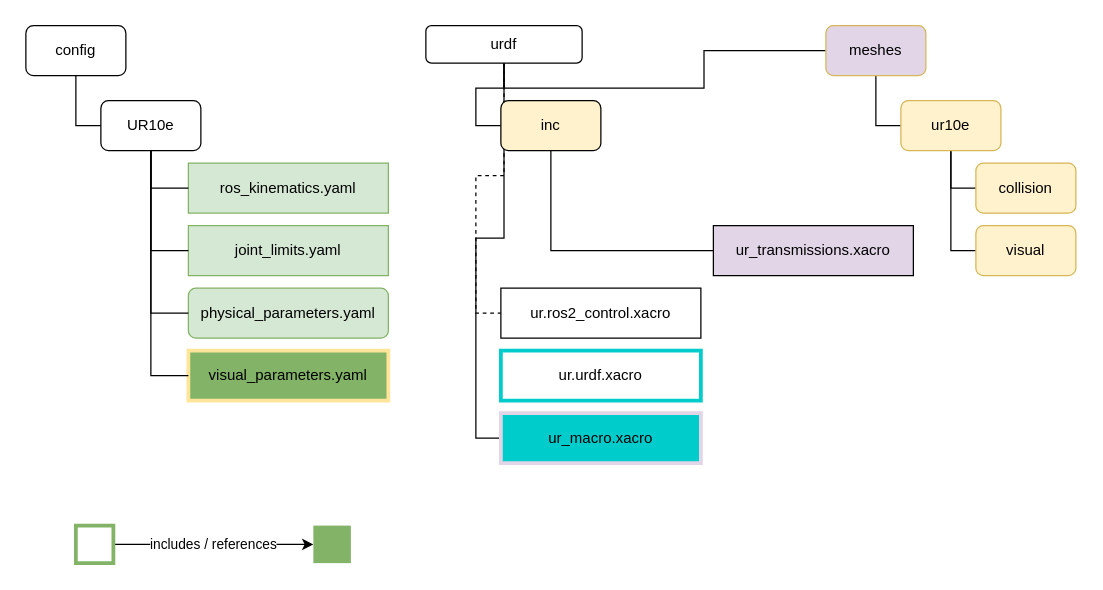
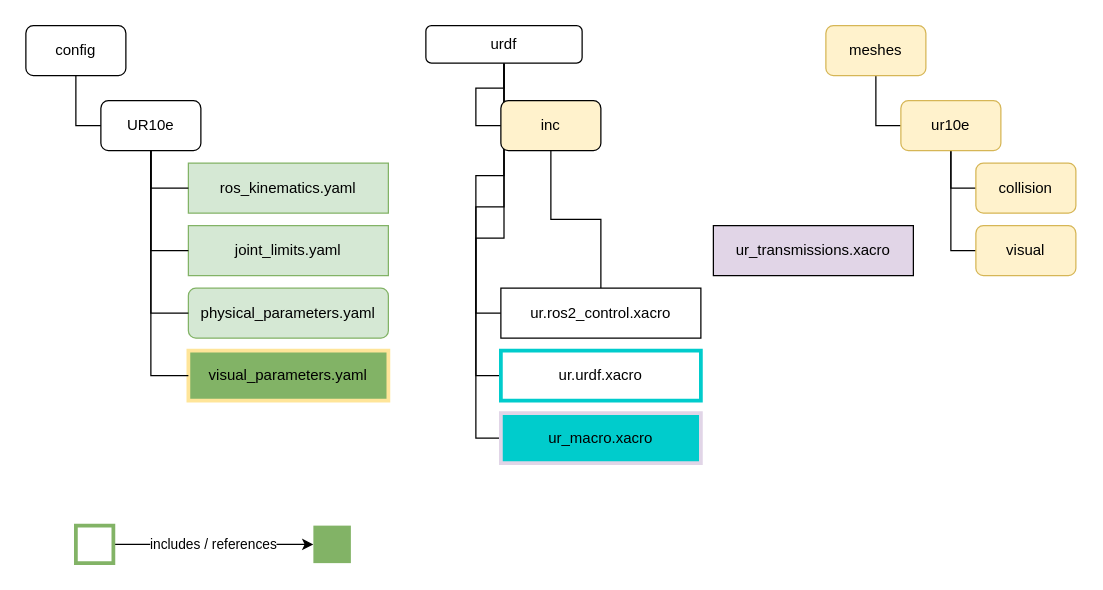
node "meshes": fillcolor #e1d5e7 -> #fff2cc
edge "urdf" -- "meshes": now "urdf" -- "ur.urdf.xacro"
edge "urdf" -- "ur.ros2_control.xacro": style dashed -> solid
edge "inc" -- "ur_transmissions.xacro": now "inc" -- "ur.ros2_control.xacro"
